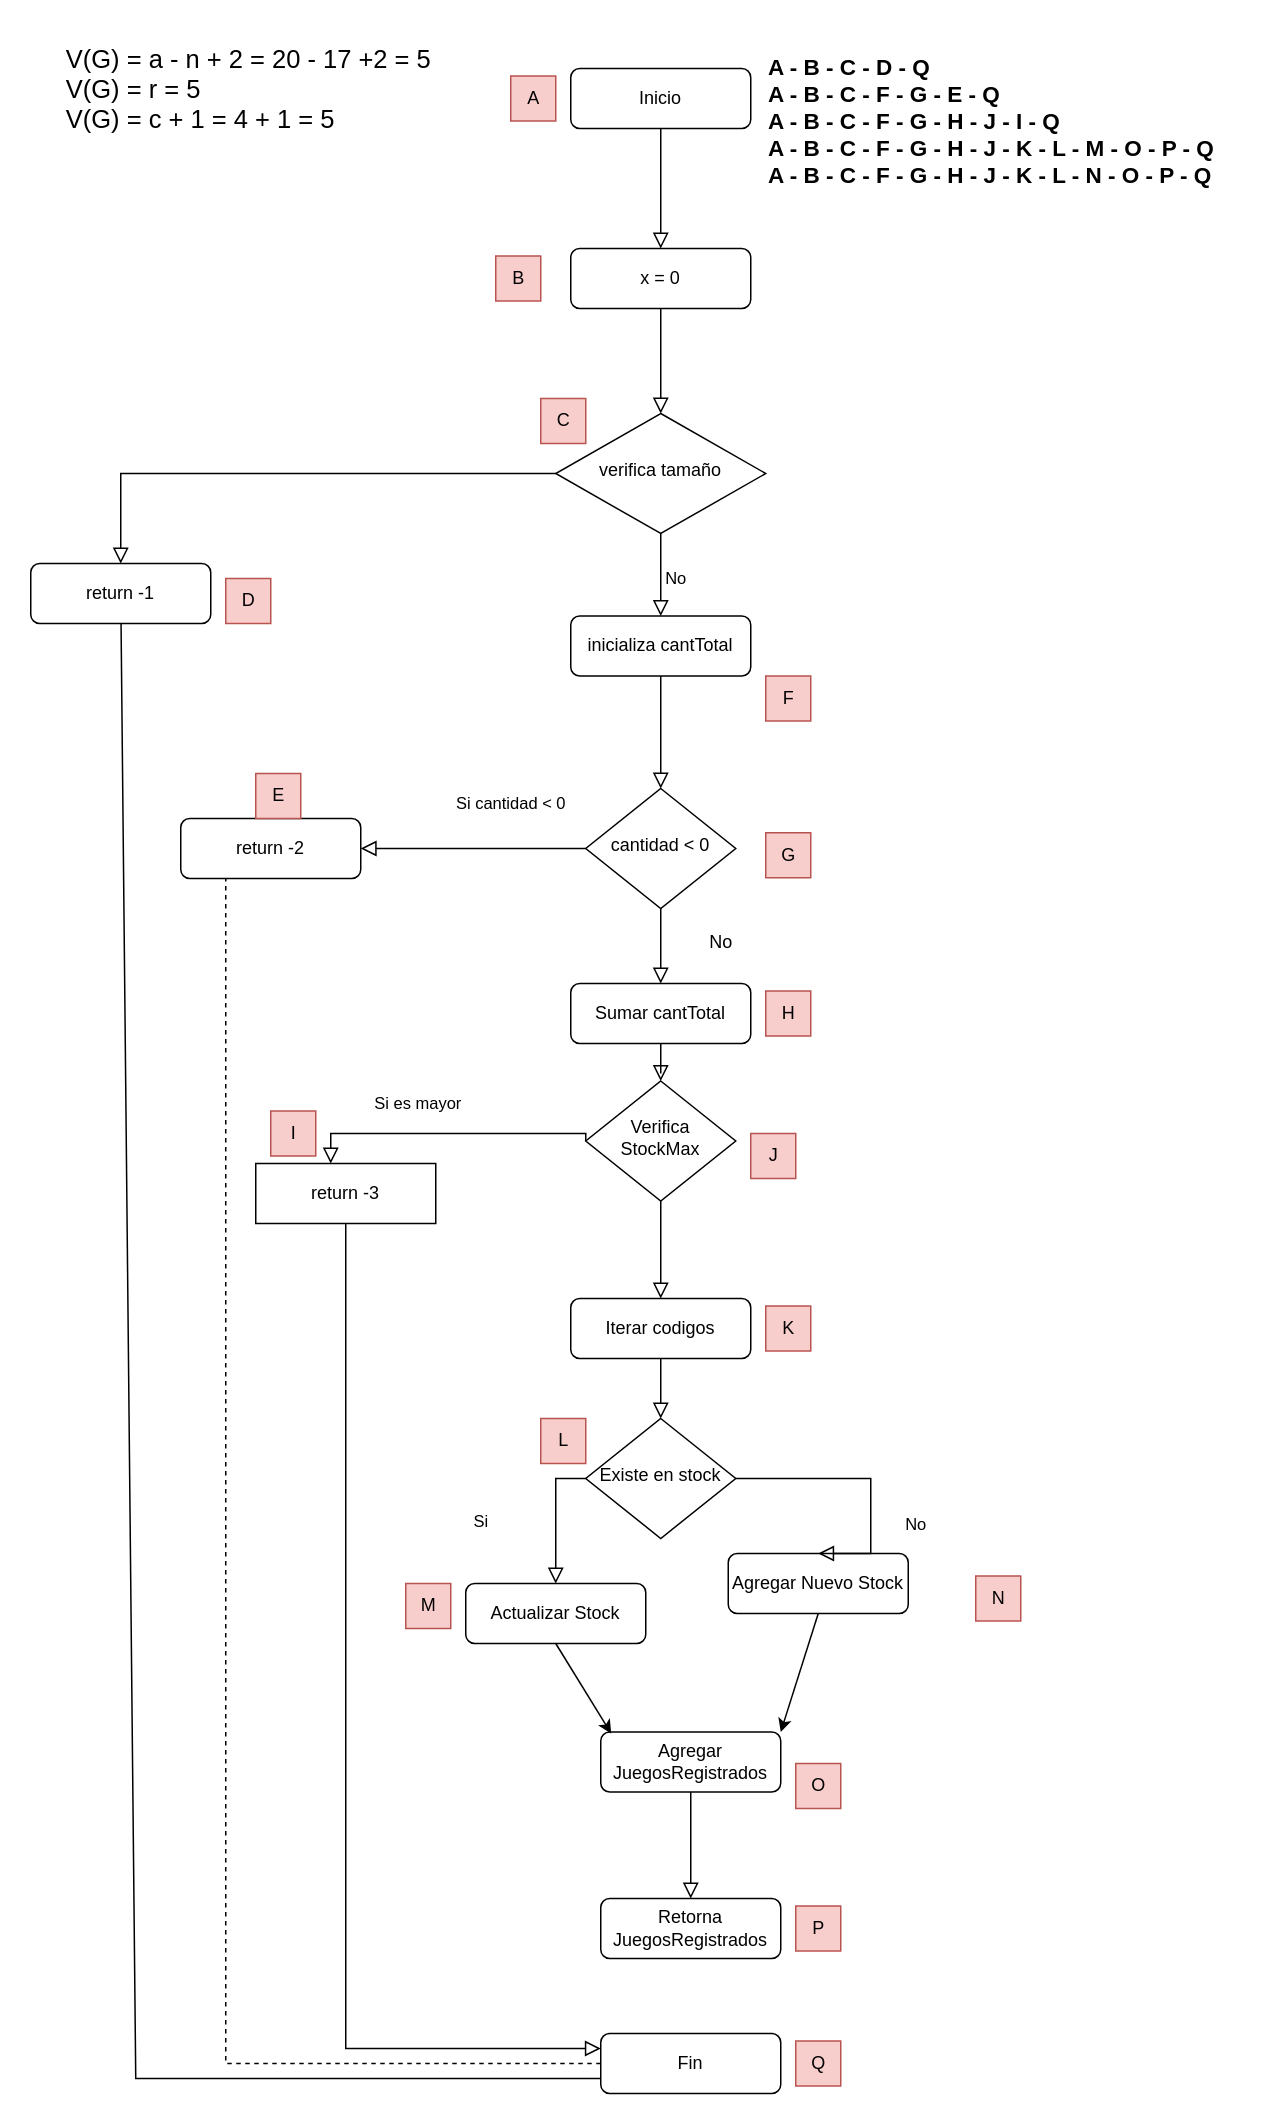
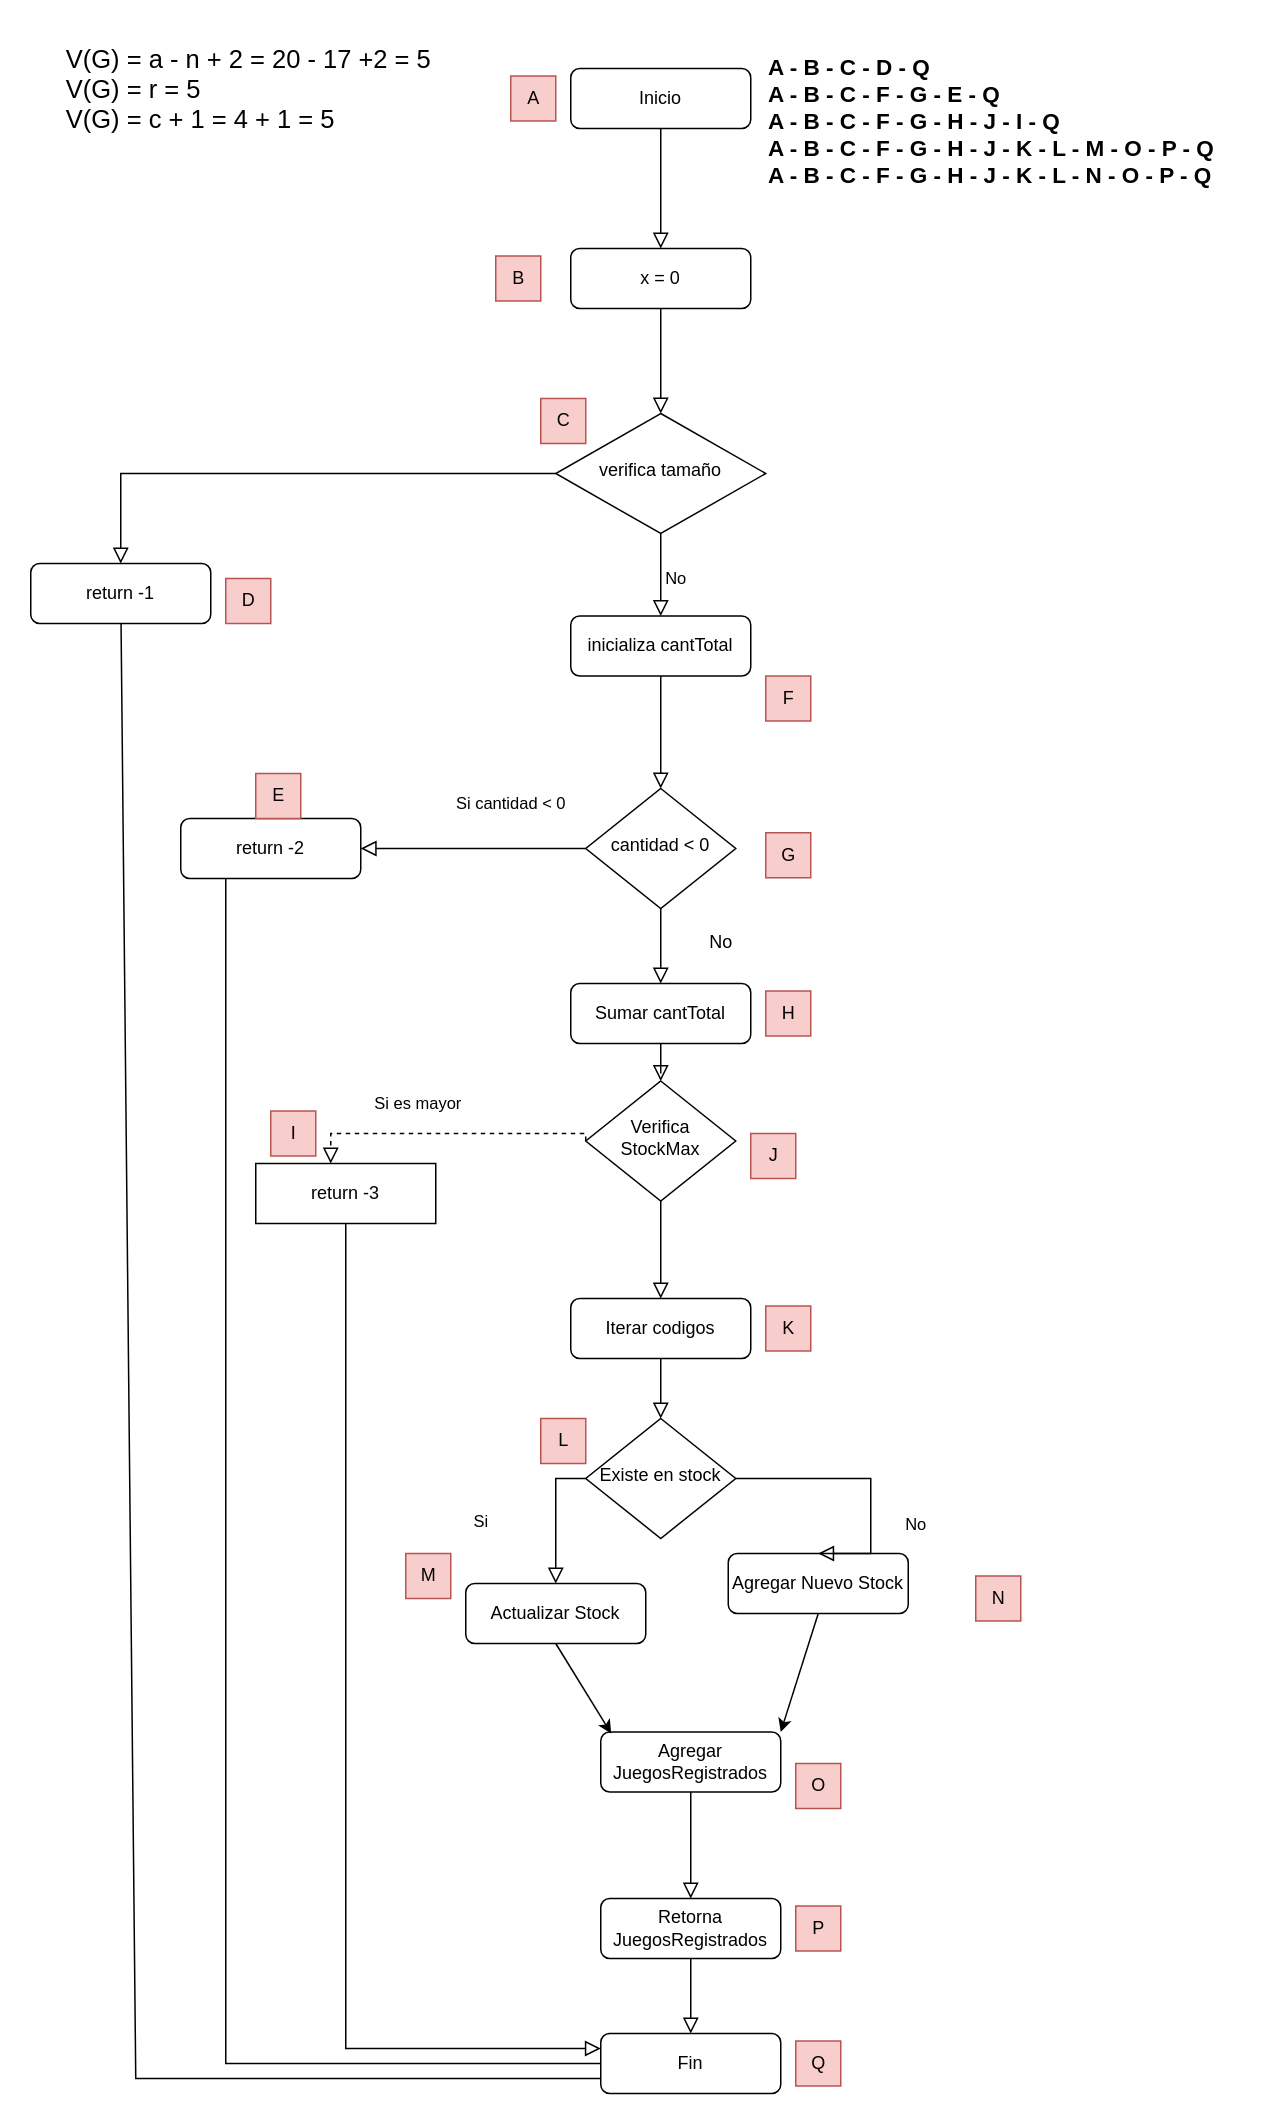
edge "Verifica StockMax" -> "return -3": style solid -> dashed
node "M": moved (428, 1606) -> (428, 1576)
edge "return -2" -- "Fin": style dashed -> solid
edge "Retorna JuegosRegistrados" -> "Fin": added
